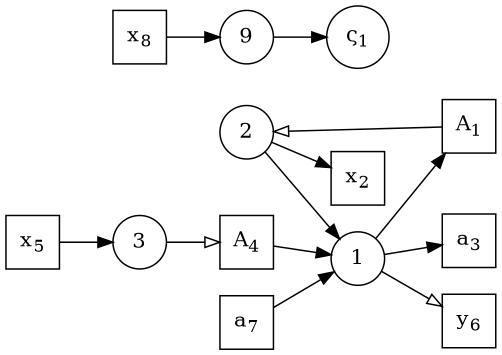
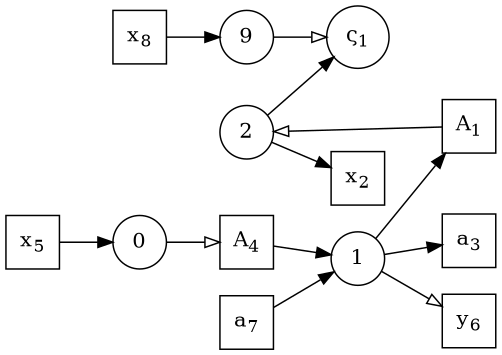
edge "9" -> "ς": arrowhead normal -> empty
edge "2" -> "1": now "2" -> "ς"
node "3": label "3" -> "0"
